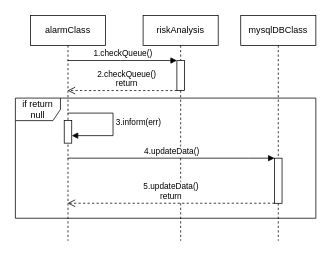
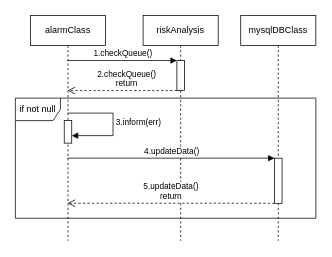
node "if return null": label "if return null" -> "if not null"
